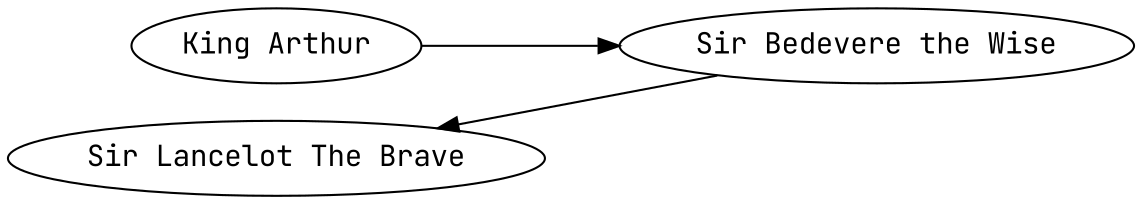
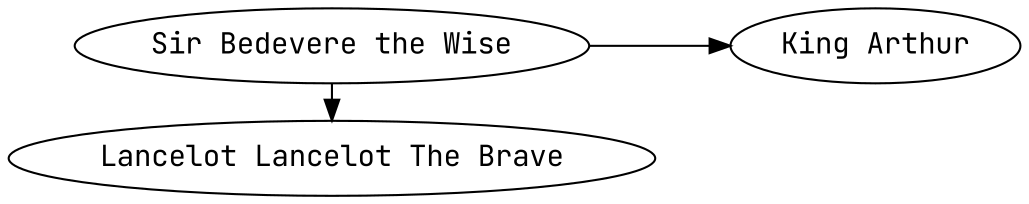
edge "King Arthur" -> "Sir Bedevere the Wise": reversed
node "Sir Lancelot The Brave": label "Sir Lancelot The Brave" -> "Lancelot Lancelot The Brave"
